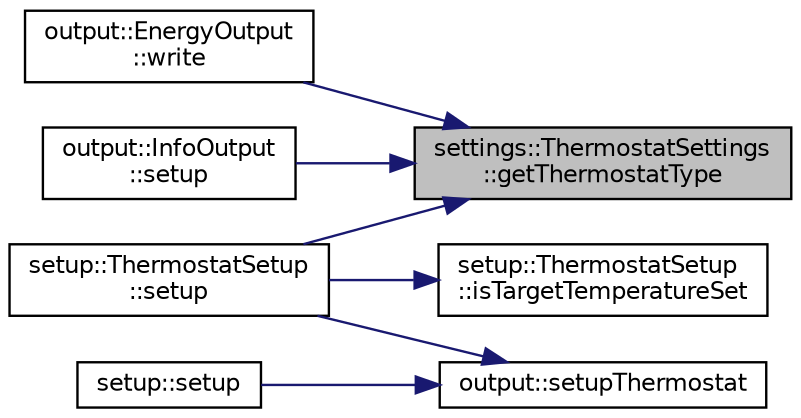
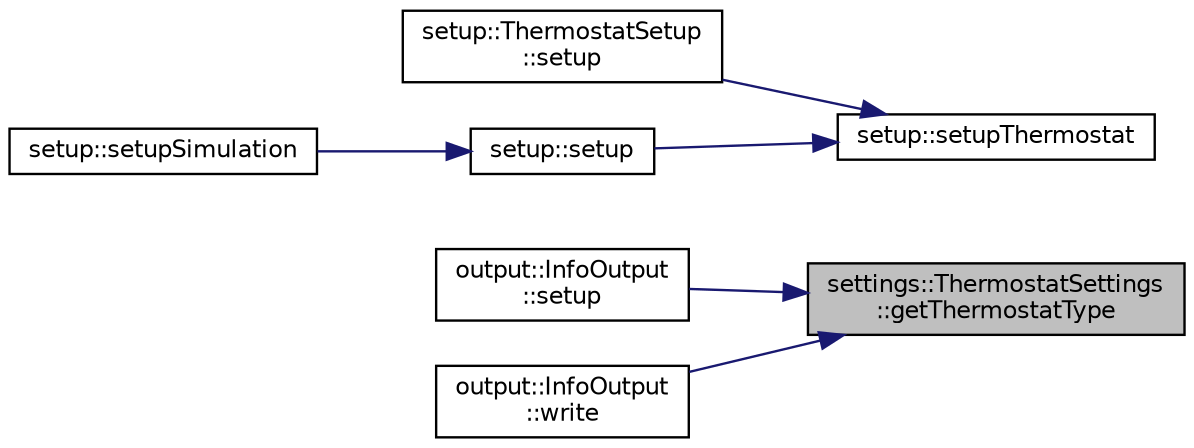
node "output::EnergyOutput ::write": label "output::EnergyOutput ::write" -> "output::InfoOutput ::write"
node "setup::setupSimulation": added
edge "setup::ThermostatSetup ::setup" -> "settings::ThermostatSettings ::getThermostatType": removed
node "setup::ThermostatSetup ::isTargetTemperatureSet": removed
node "output::setupThermostat": label "output::setupThermostat" -> "setup::setupThermostat"
